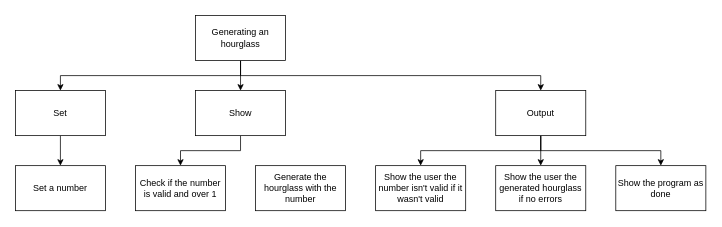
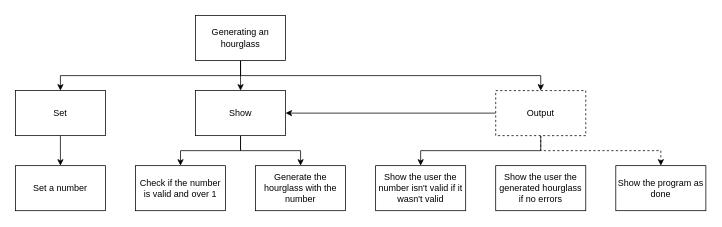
node "Output": style solid -> dashed
edge "Show" -> "Generate the hourglass with the number": added
edge "Output" -> "Show the program as done": style solid -> dashed
edge "Output" -> "Show the user the generated hourglass if no errors": now "Output" -> "Show"
